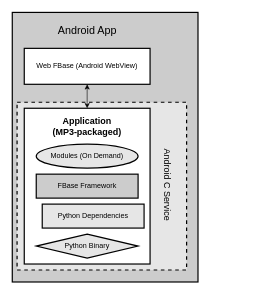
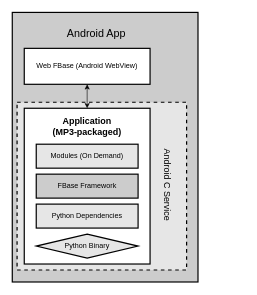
node "Android App": moved (87, 30) -> (96, 33)
node "Modules (On Demand)": shape ellipse -> rectangle
node "Python Dependencies": moved (93, 216) -> (87, 216)
